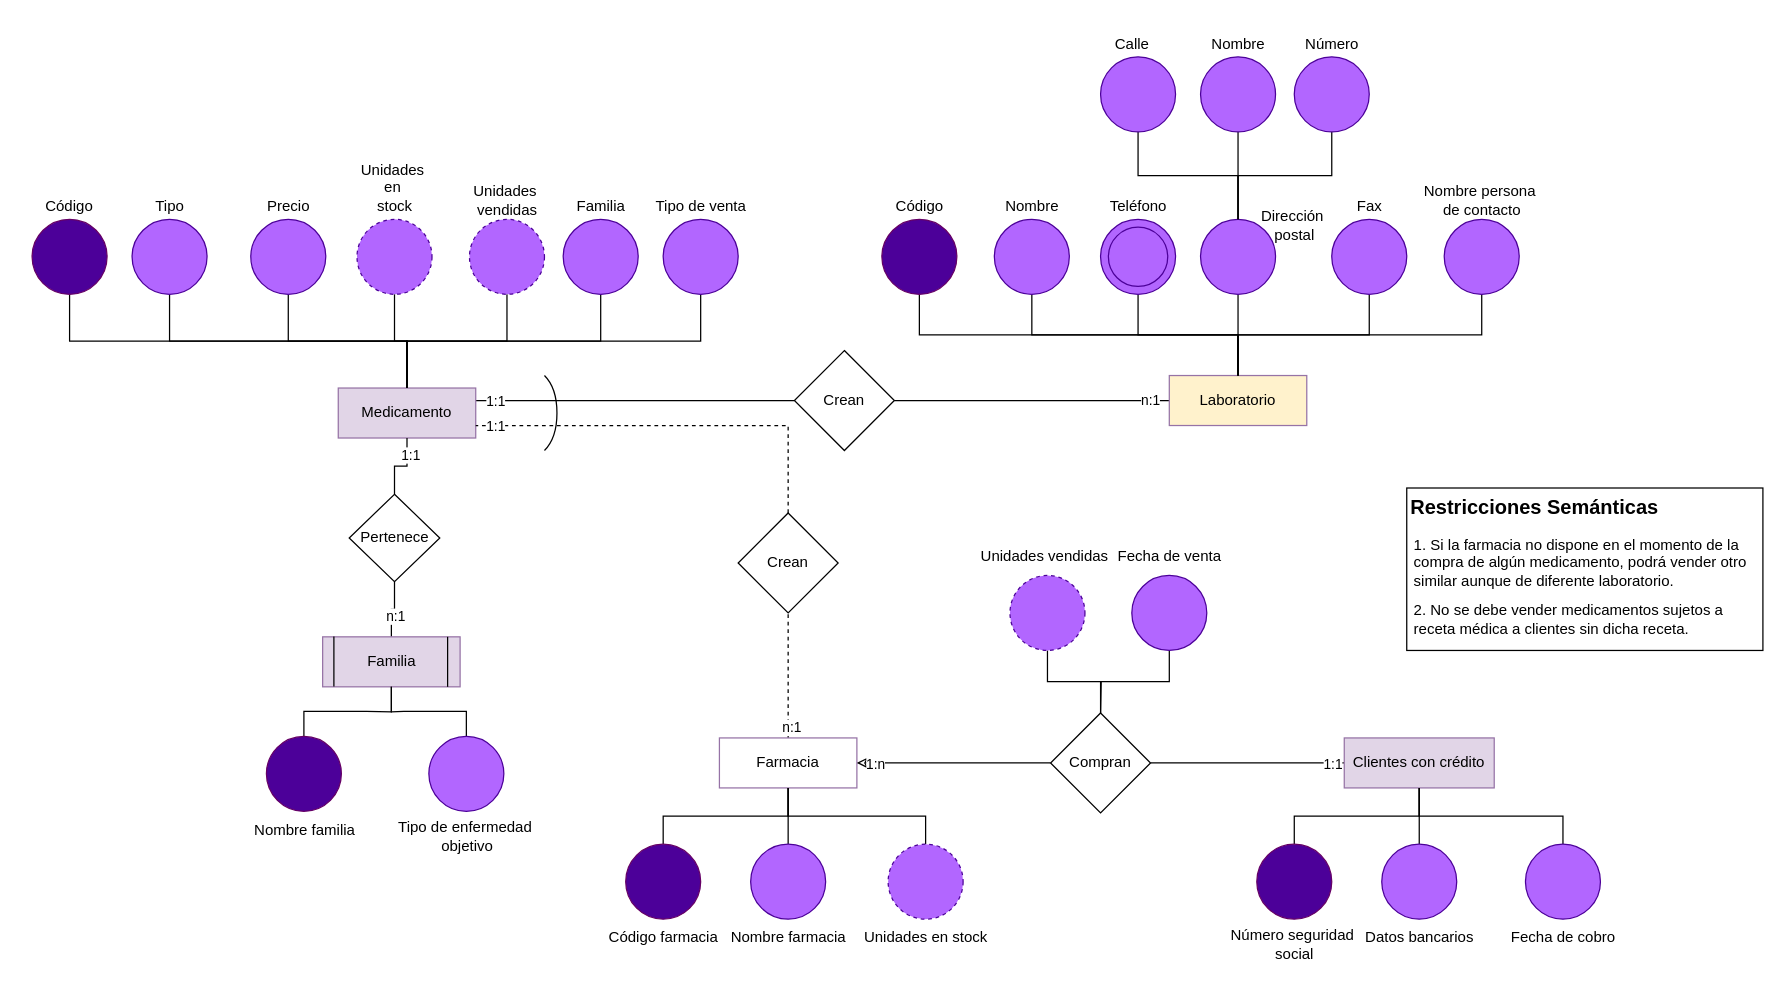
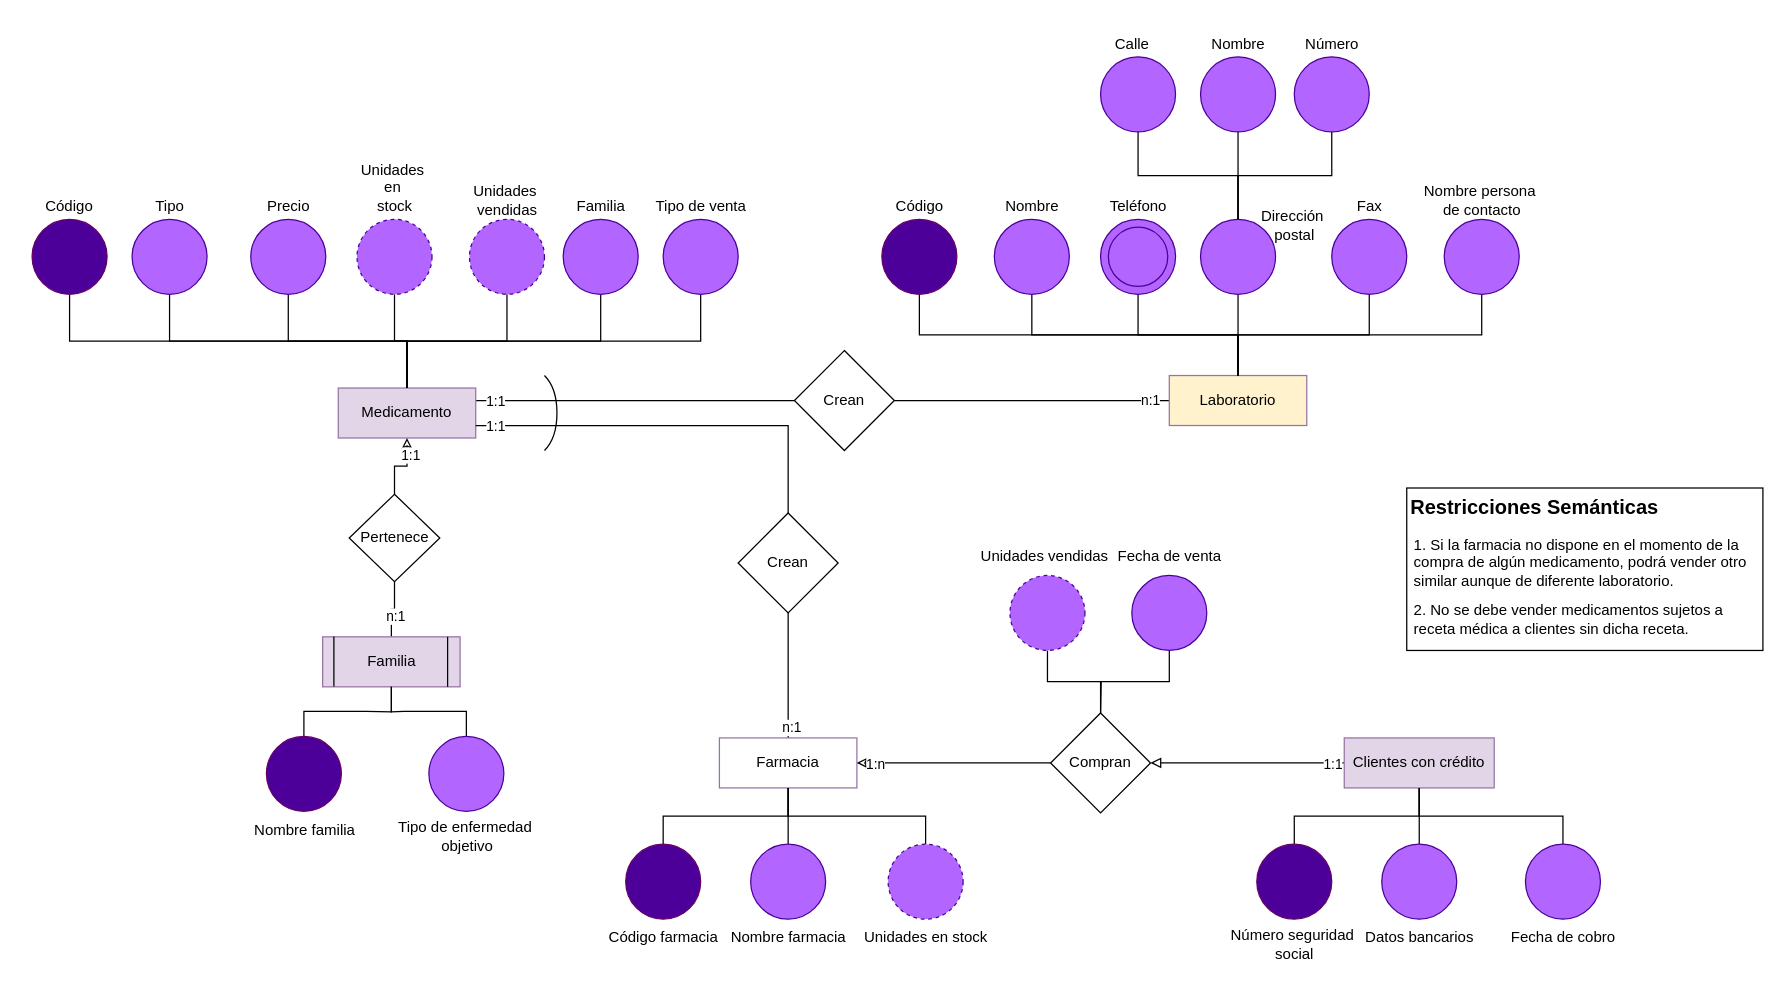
edge "Medicamento" -- "Farmacia": style dashed -> solid
edge "Medicamento" -- "Pertenece": arrowhead none -> classic
edge "Compran" -- "Clientes con crédito": arrowhead none -> block
